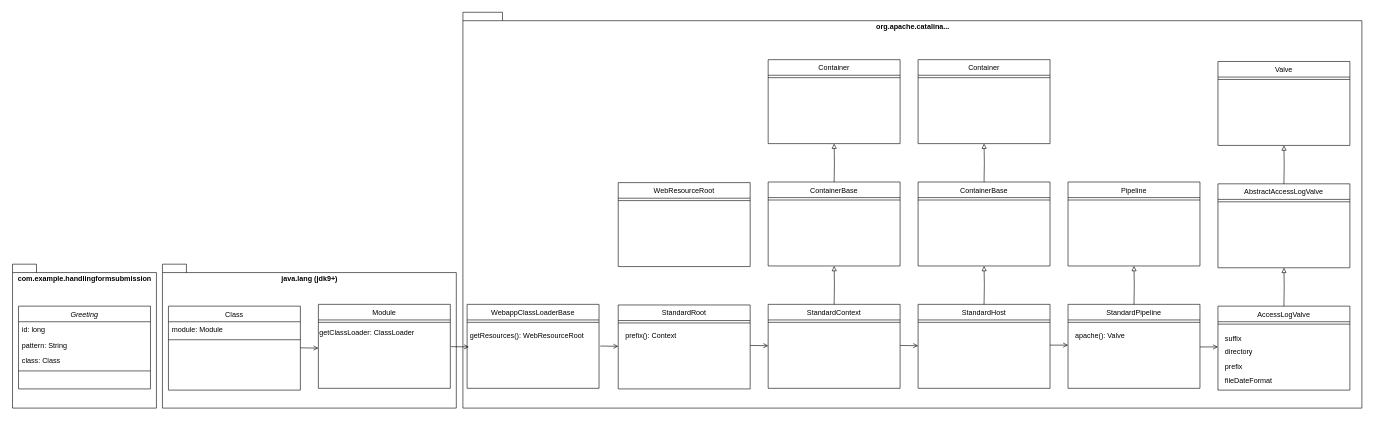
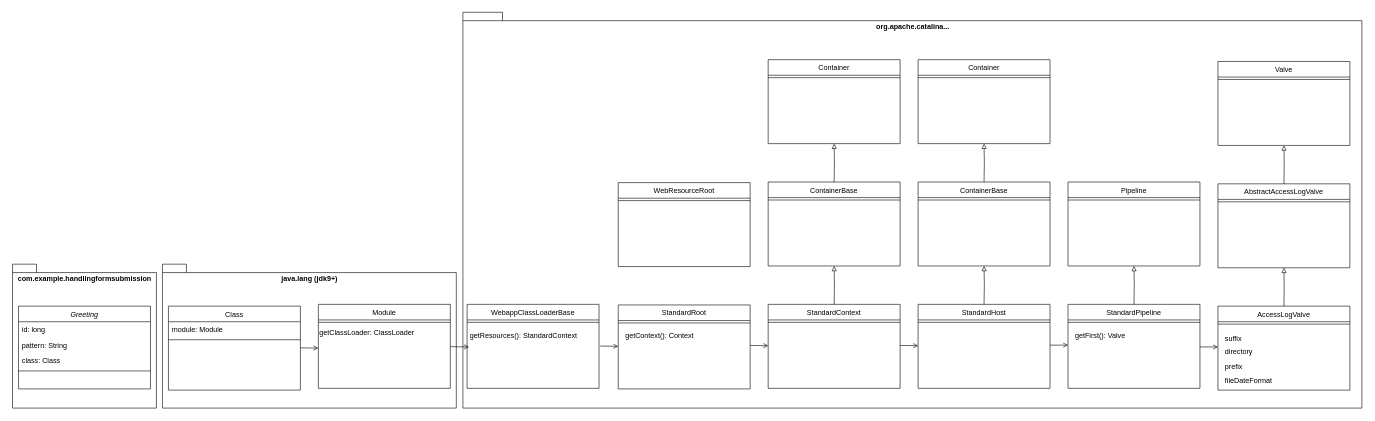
node "getResources(): WebResourceRoot": label "getResources(): WebResourceRoot" -> "getResources(): StandardContext"
node "prefix(): Context": label "prefix(): Context" -> "getContext(): Context"
node "apache(): Valve": label "apache(): Valve" -> "getFirst(): Valve"
